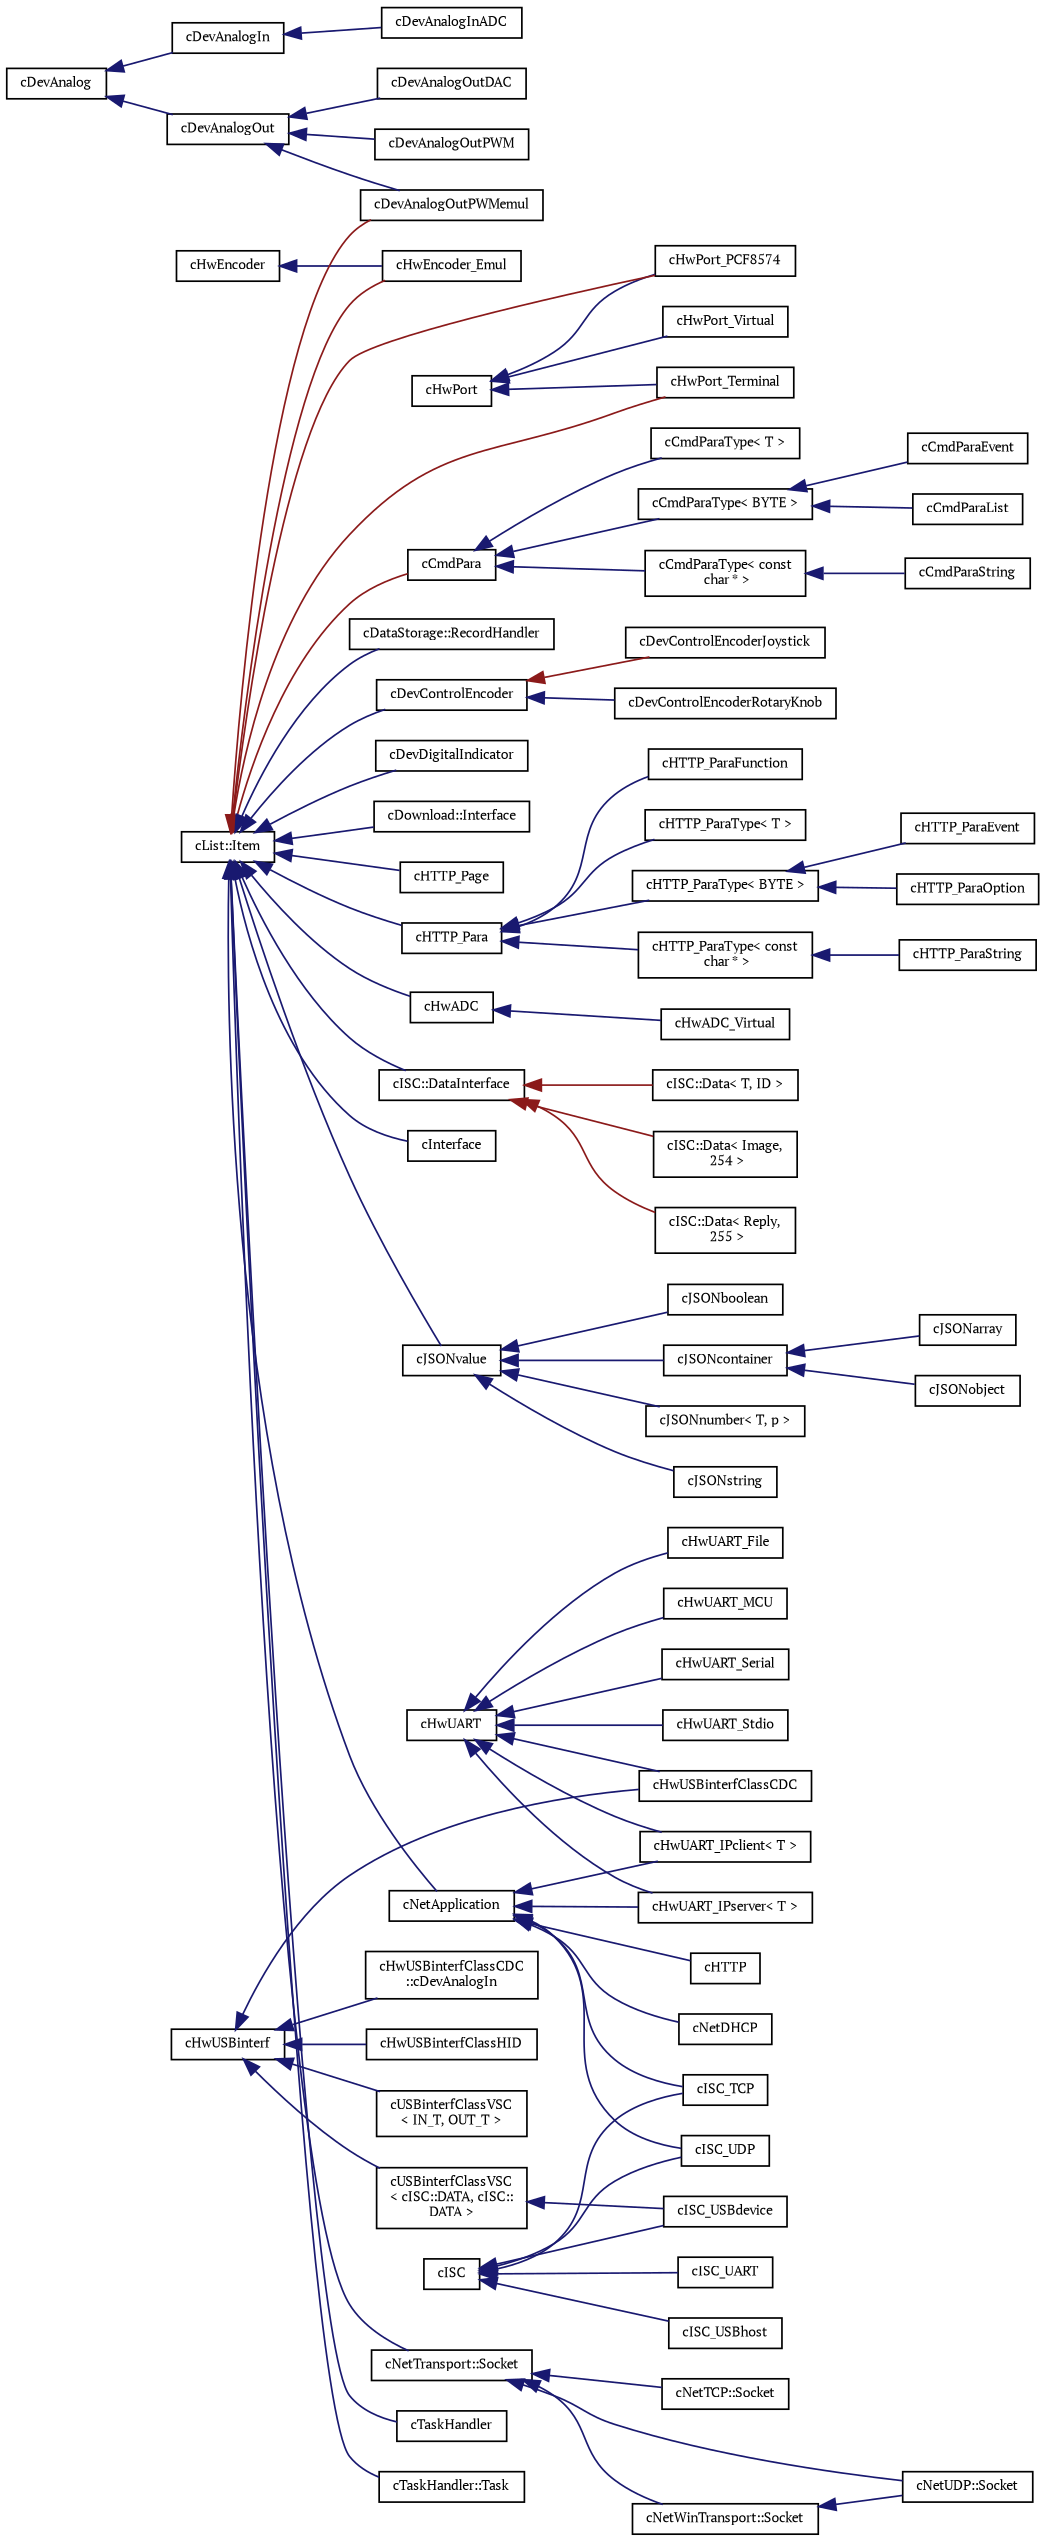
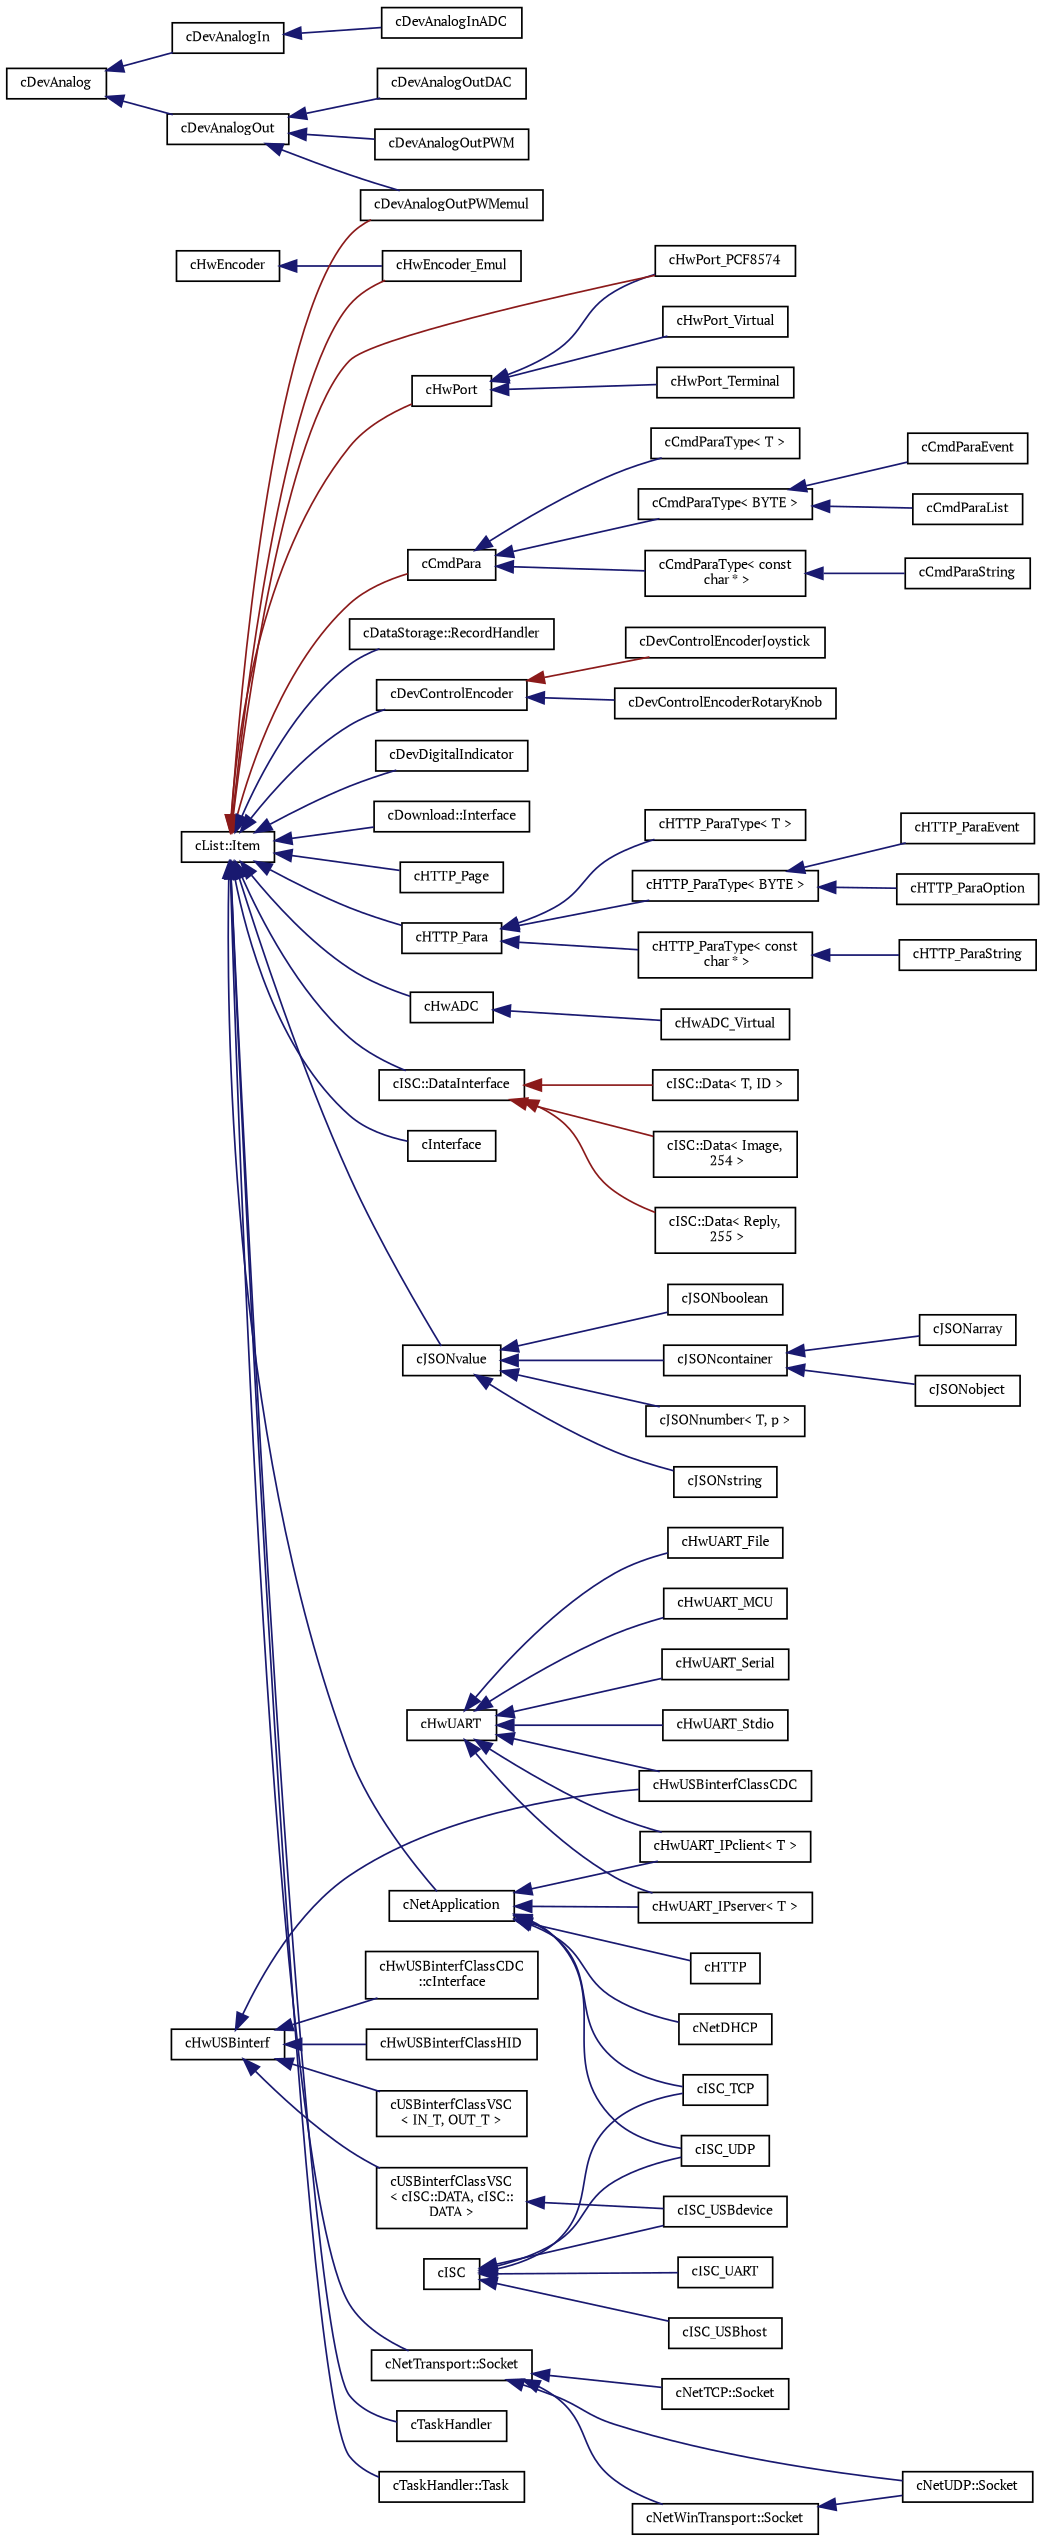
edge "cHwPort_Terminal" -> "cList::Item": now "cHwPort" -> "cList::Item"
node "cHTTP_ParaFunction": removed
node "cHwUSBinterfClassCDC ::cDevAnalogIn": label "cHwUSBinterfClassCDC ::cDevAnalogIn" -> "cHwUSBinterfClassCDC ::cInterface"
